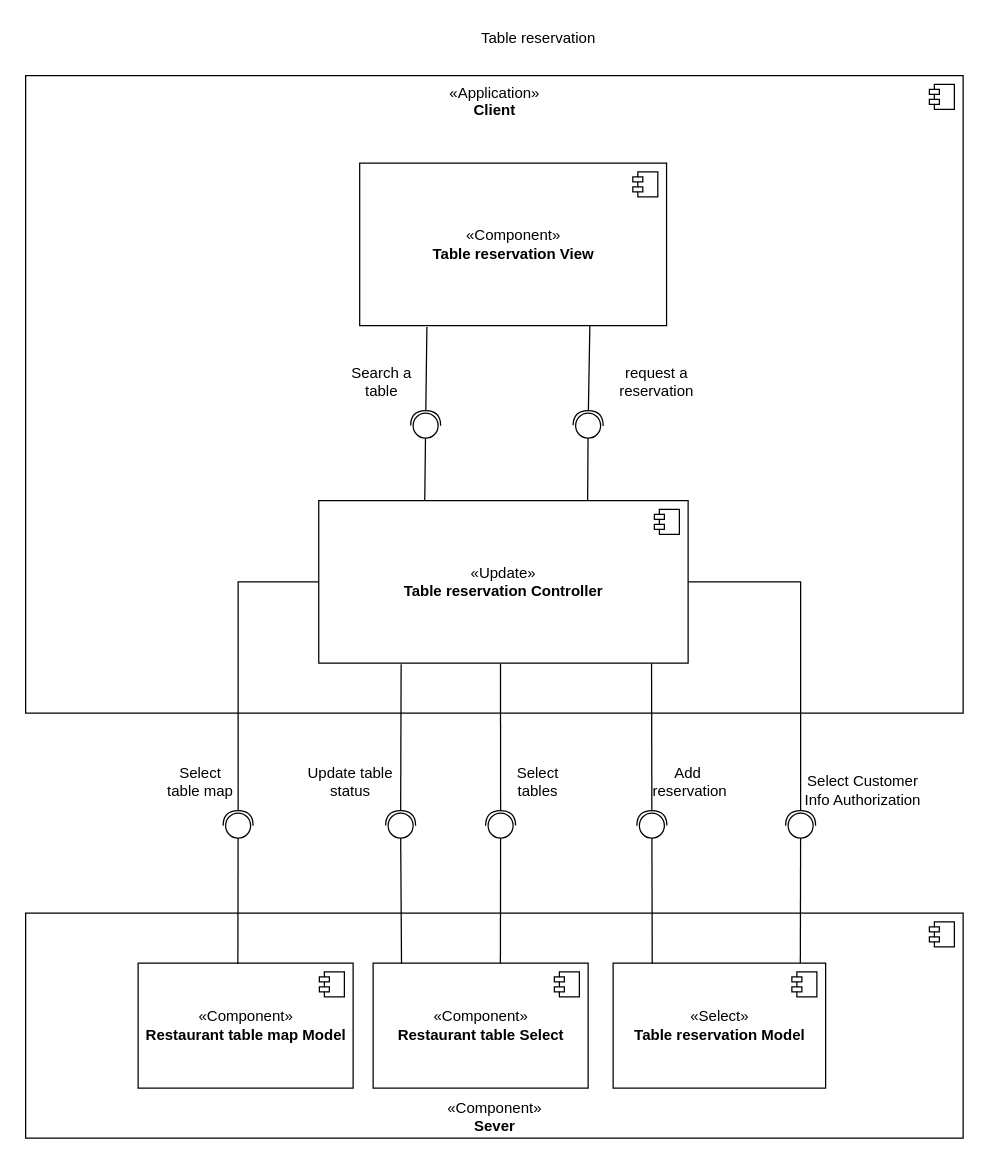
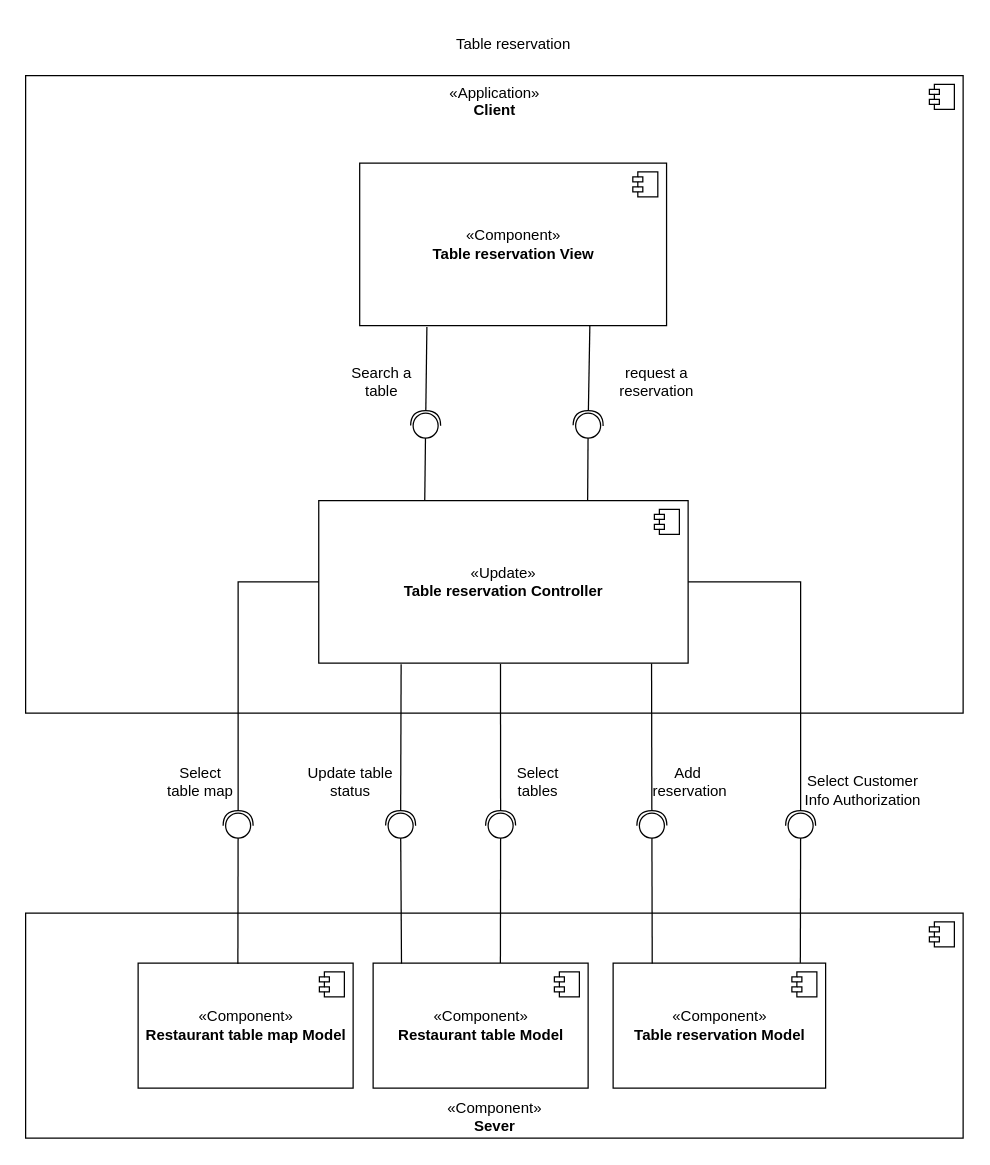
node "Table reservation": moved (538, 38) -> (513, 44)
node "«Component» Restaurant table Select": label "«Component» Restaurant table Select" -> "«Component» Restaurant table Model"
node "«Select» Table reservation Model": label "«Select» Table reservation Model" -> "«Component» Table reservation Model"
